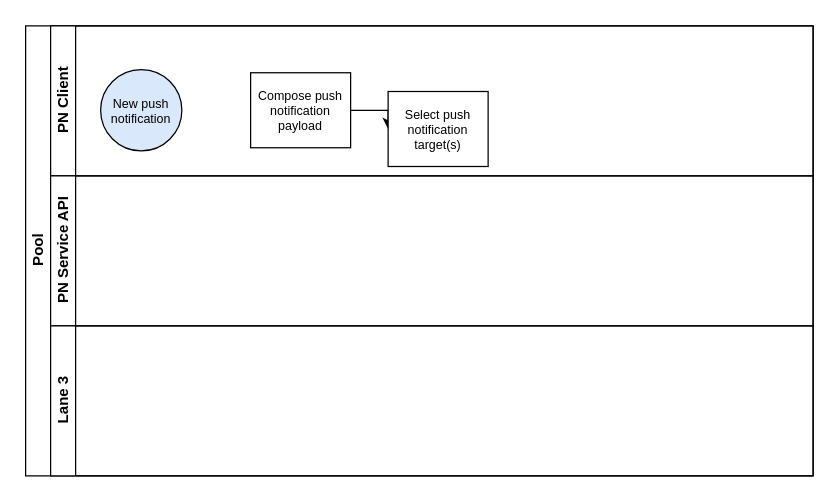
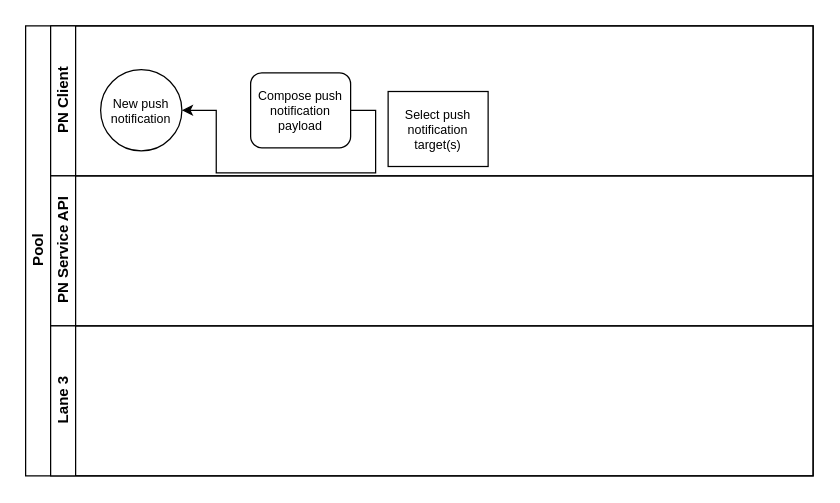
node "New push notification": fillcolor #dae8fc -> #ffffff
node "Compose push notification payload": shape rectangle -> rounded rectangle
edge "Compose push notification payload" -> "Select push notification target(s)": now "Compose push notification payload" -> "New push notification"
